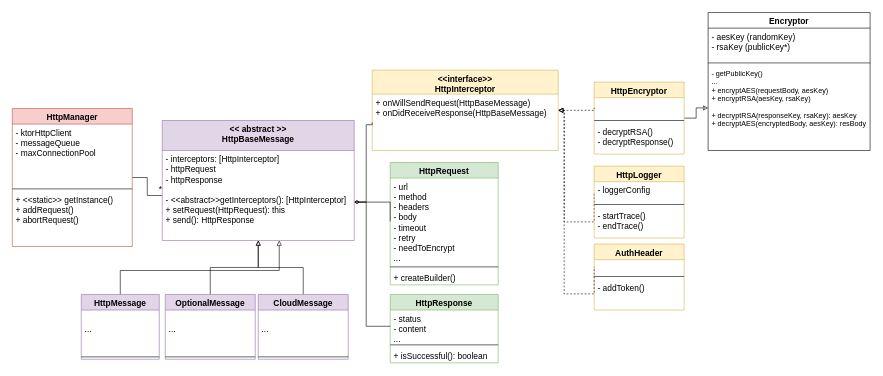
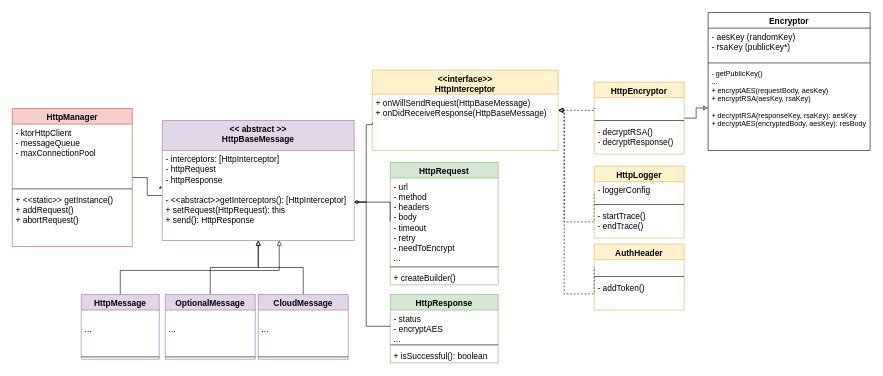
node "- status - content ...": label "- status - content ..." -> "- status - encryptAES ..."
